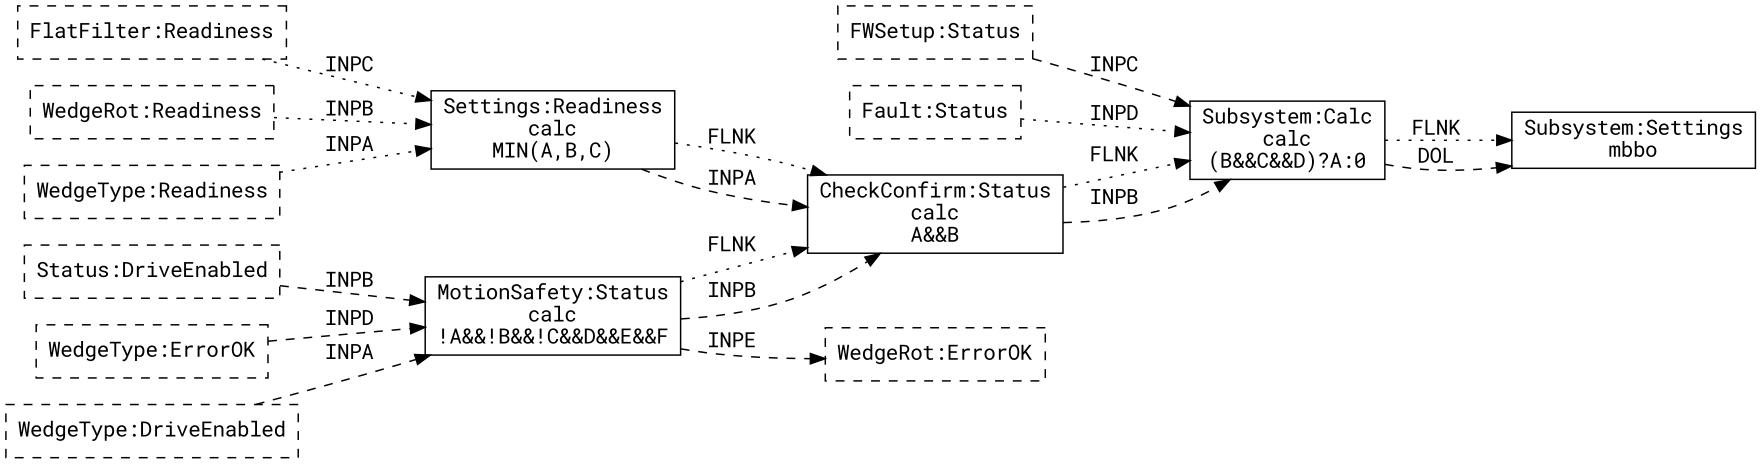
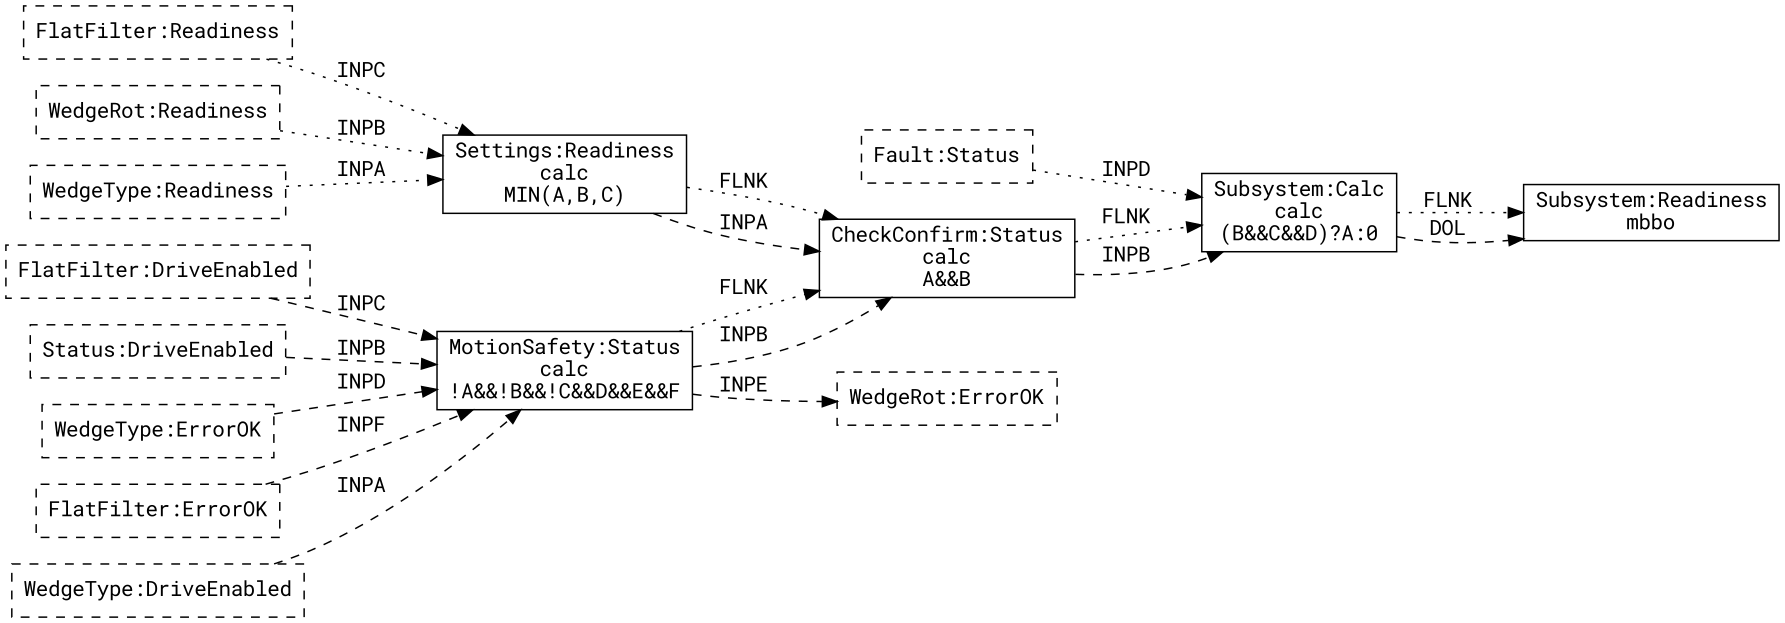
node "FWSetup:Status": removed
node "Subsystem:Settings mbbo": label "Subsystem:Settings mbbo" -> "Subsystem:Readiness mbbo"
node "FlatFilter:DriveEnabled": added
node "FlatFilter:ErrorOK": added
